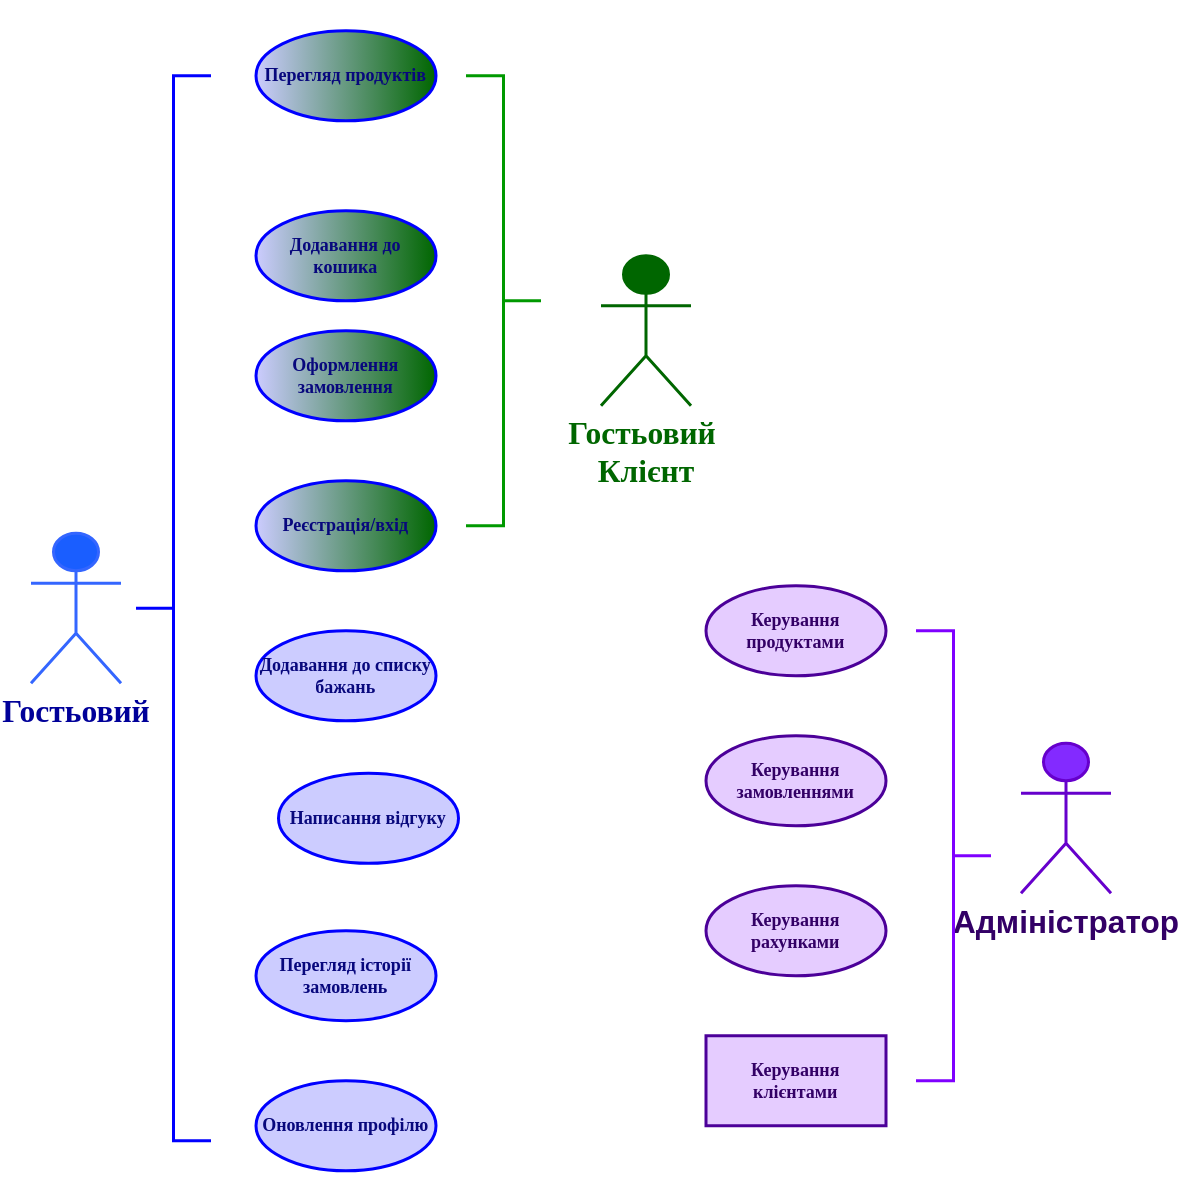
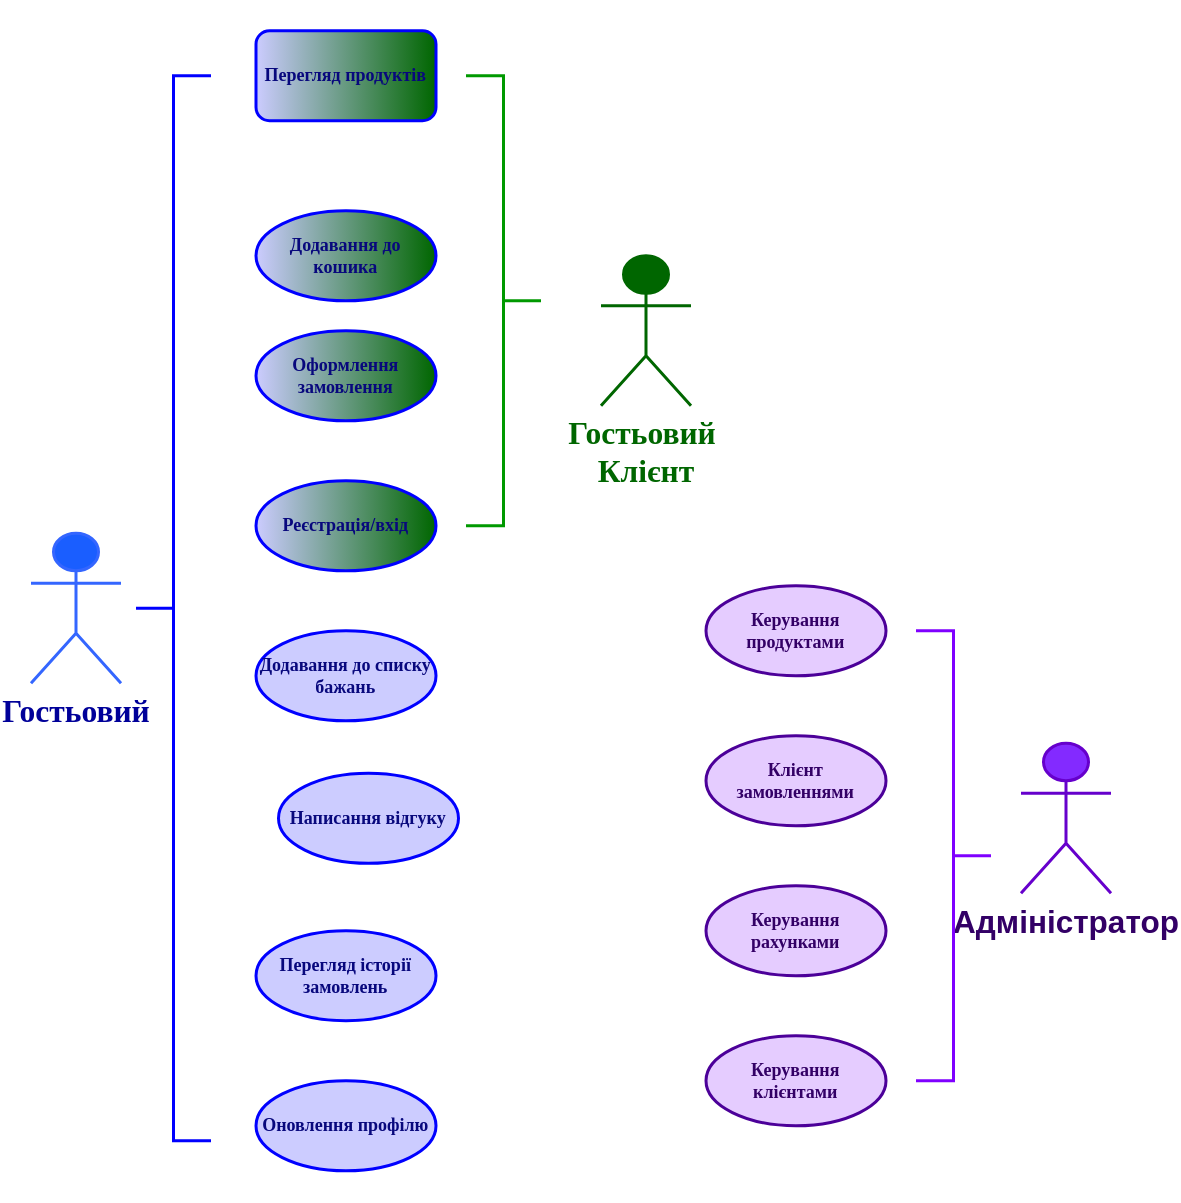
node "Перегляд продуктів": shape ellipse -> rounded rectangle
node "Керування замовленнями": label "Керування замовленнями" -> "Клієнт замовленнями"
node "Керування клієнтами": shape rectangle -> ellipse
